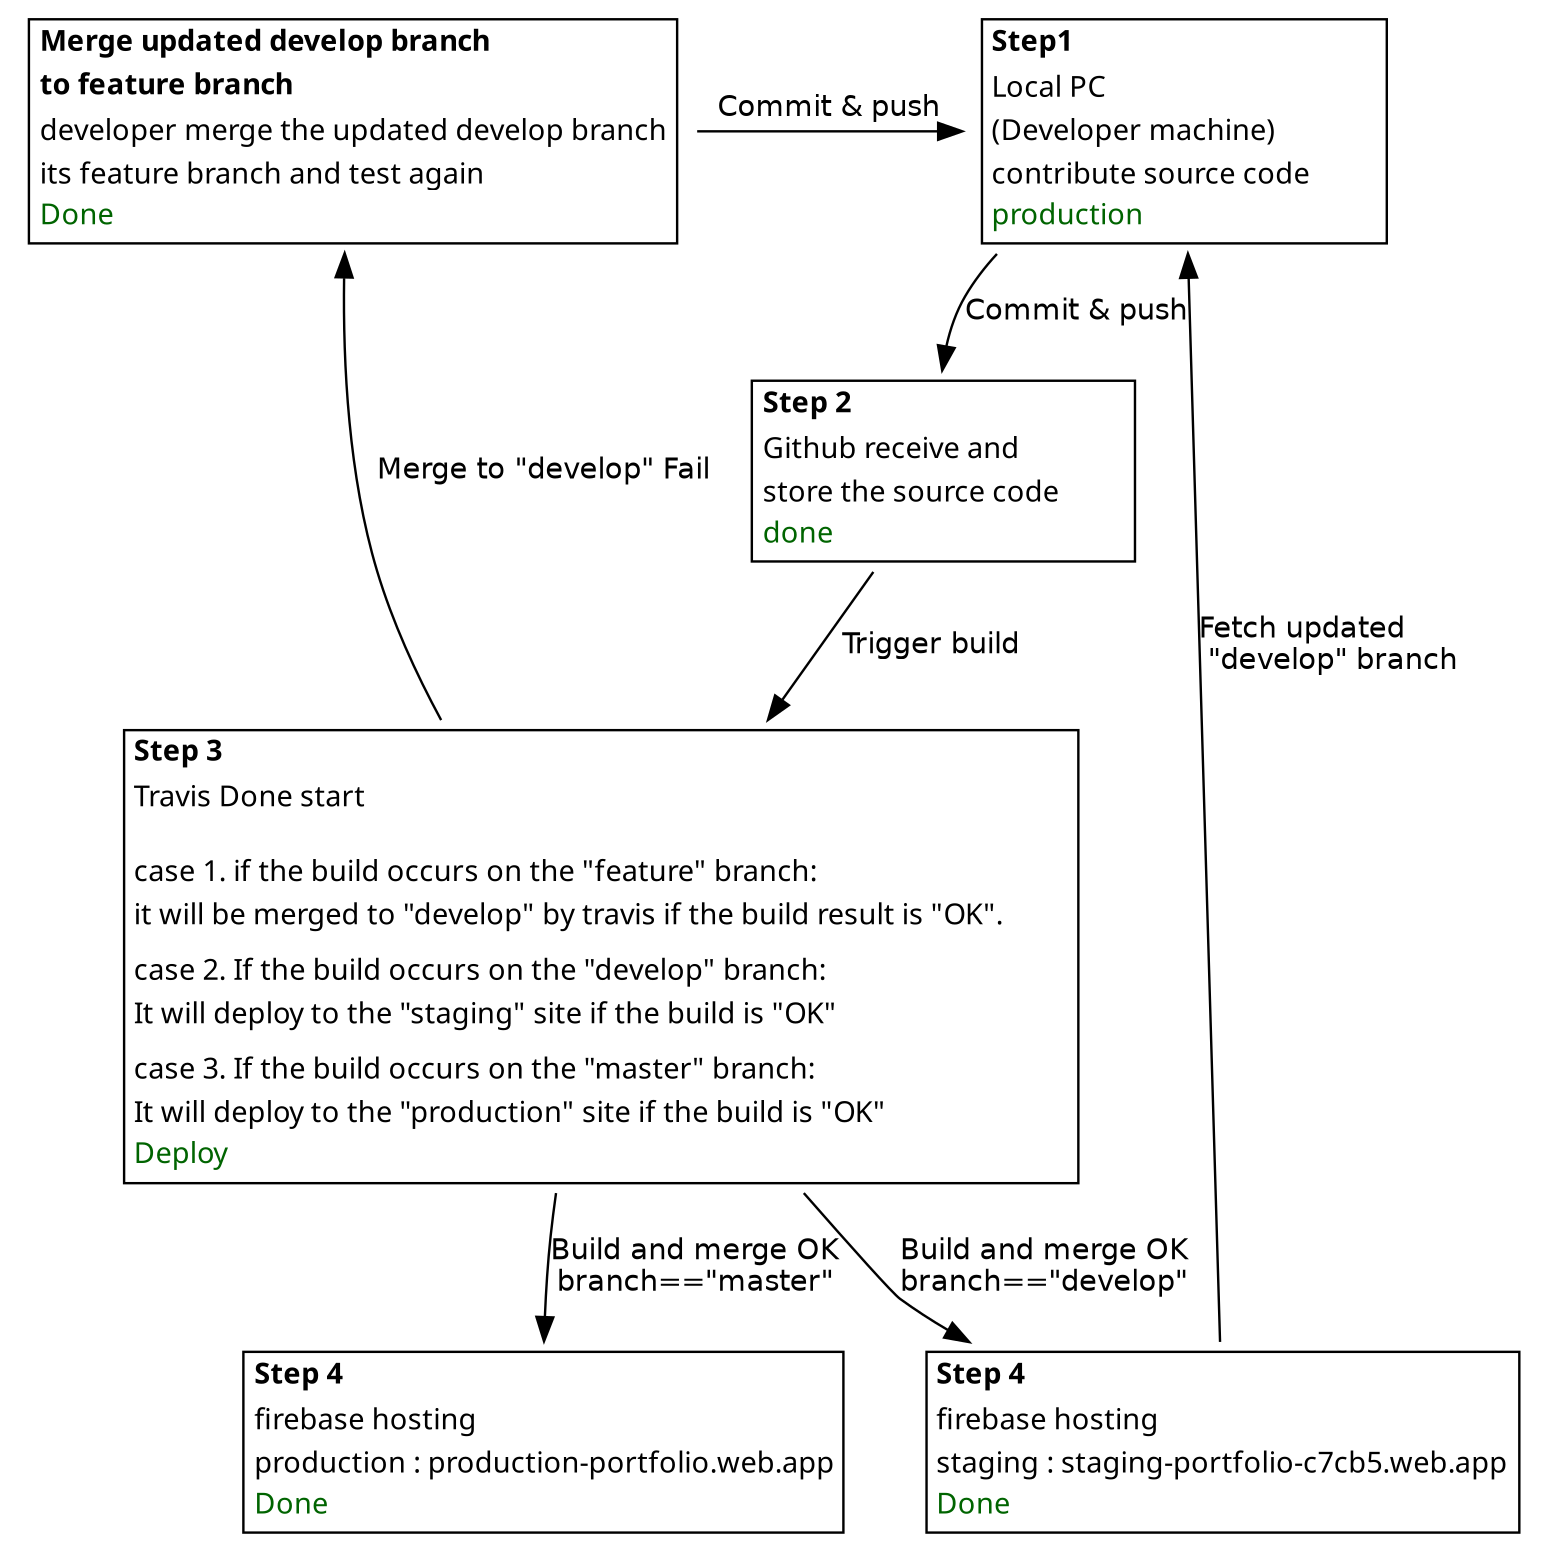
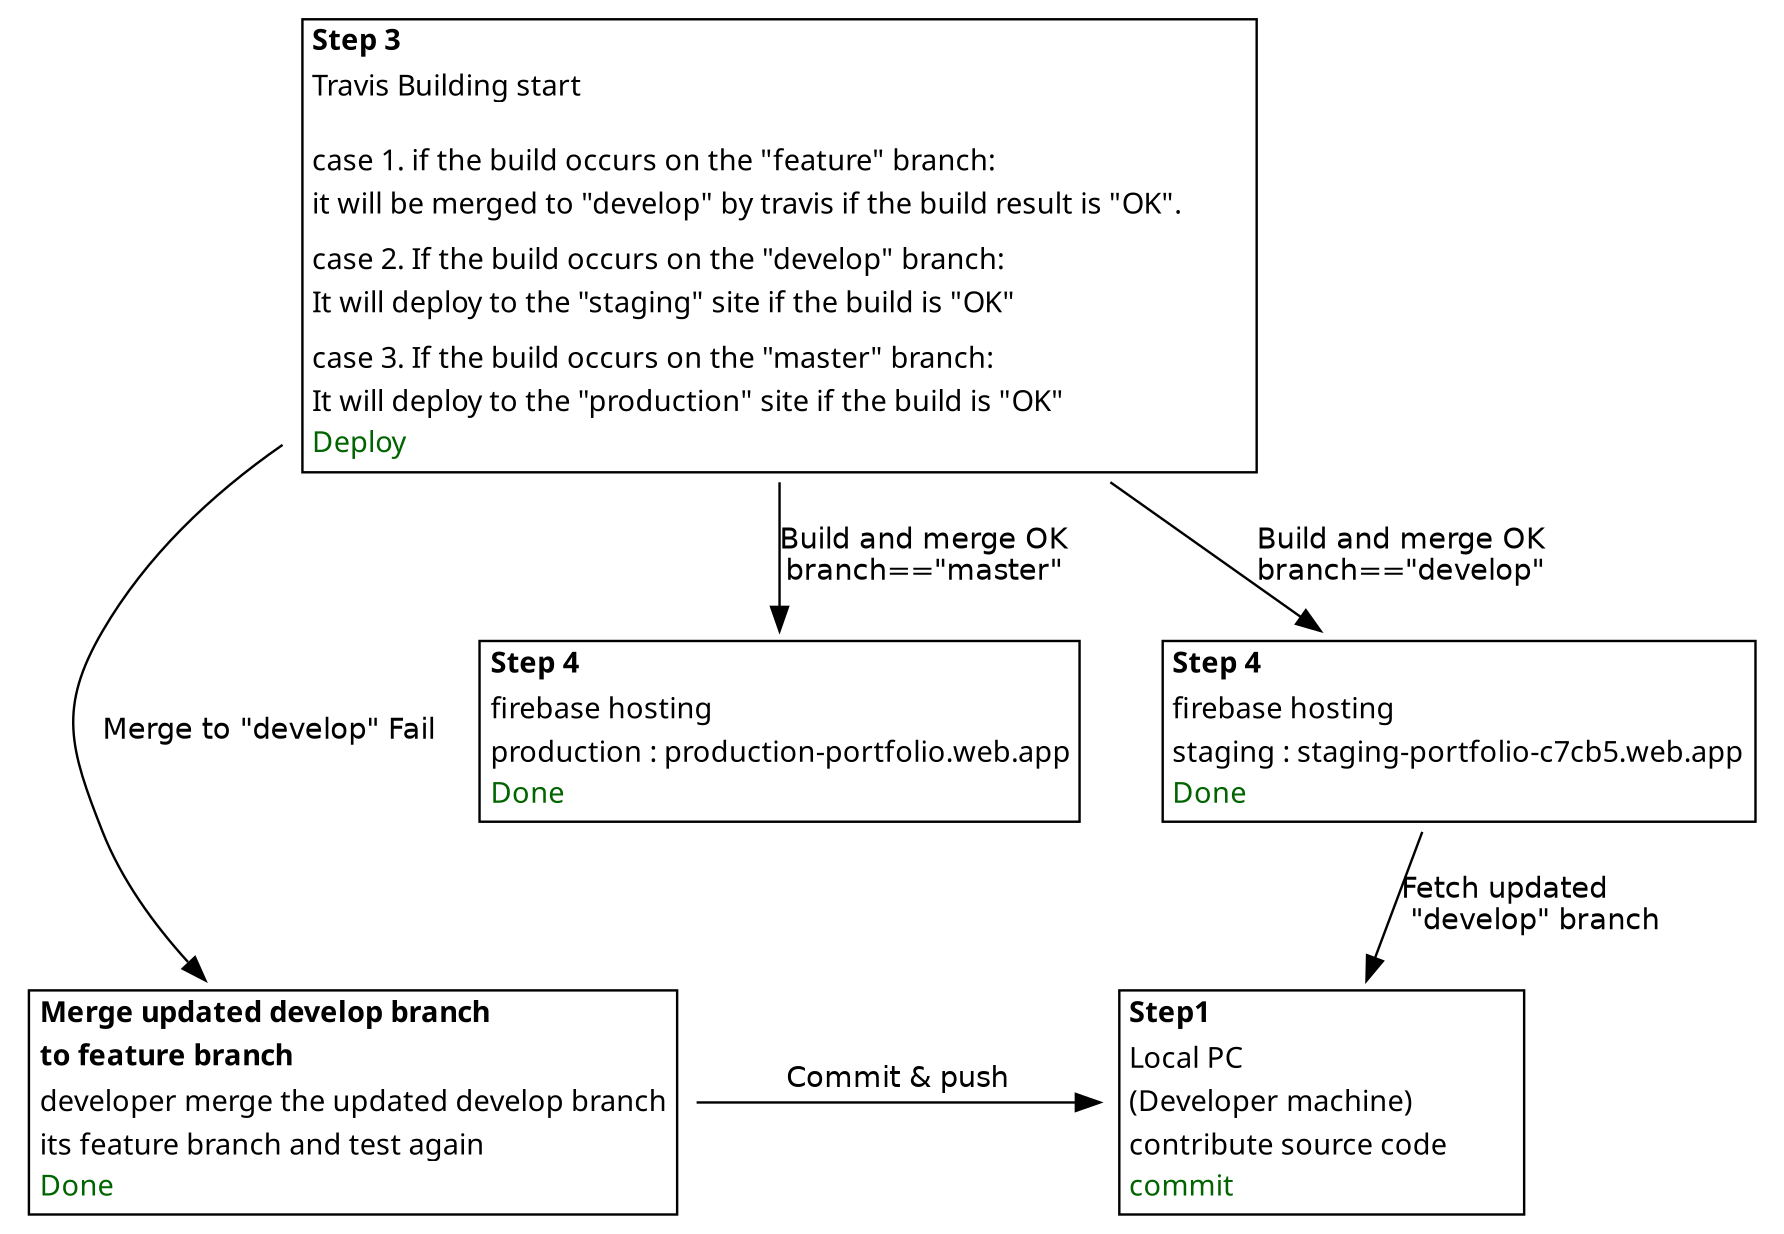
node "Step1": text "production" -> "commit"
node "Step 2": removed
node "Step 3": text "Travis Done start" -> "Travis Building start"
